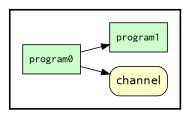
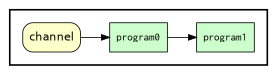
edge "program0" -> "channel": reversed
